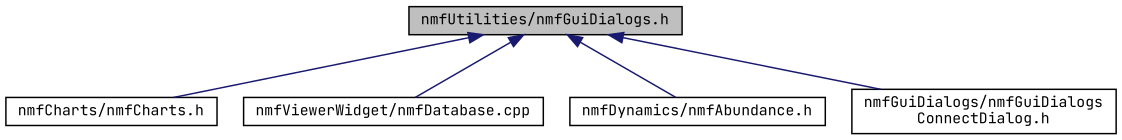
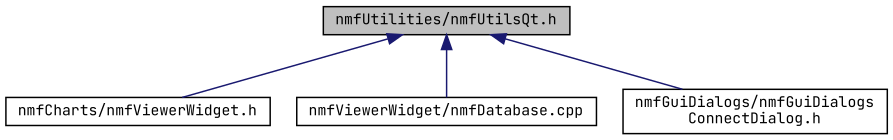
node "nmfUtilities/nmfGuiDialogs.h": label "nmfUtilities/nmfGuiDialogs.h" -> "nmfUtilities/nmfUtilsQt.h"
node "nmfCharts/nmfCharts.h": label "nmfCharts/nmfCharts.h" -> "nmfCharts/nmfViewerWidget.h"
node "nmfDynamics/nmfAbundance.h": removed
